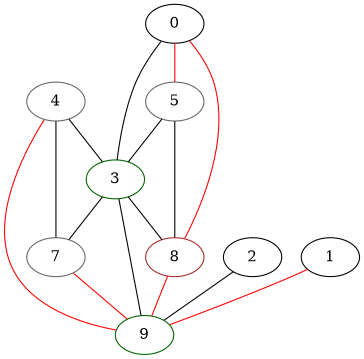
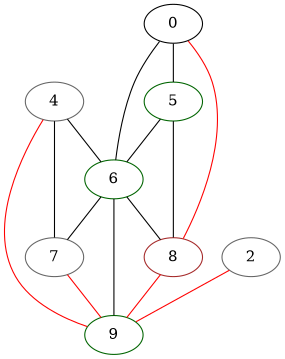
edge "0" -- "5": color red -> black
node "5": color gray40 -> darkgreen
node "3": label "3" -> "6"
node "2": color black -> gray40
node "1": removed
edge "2" -- "9": color black -> red
